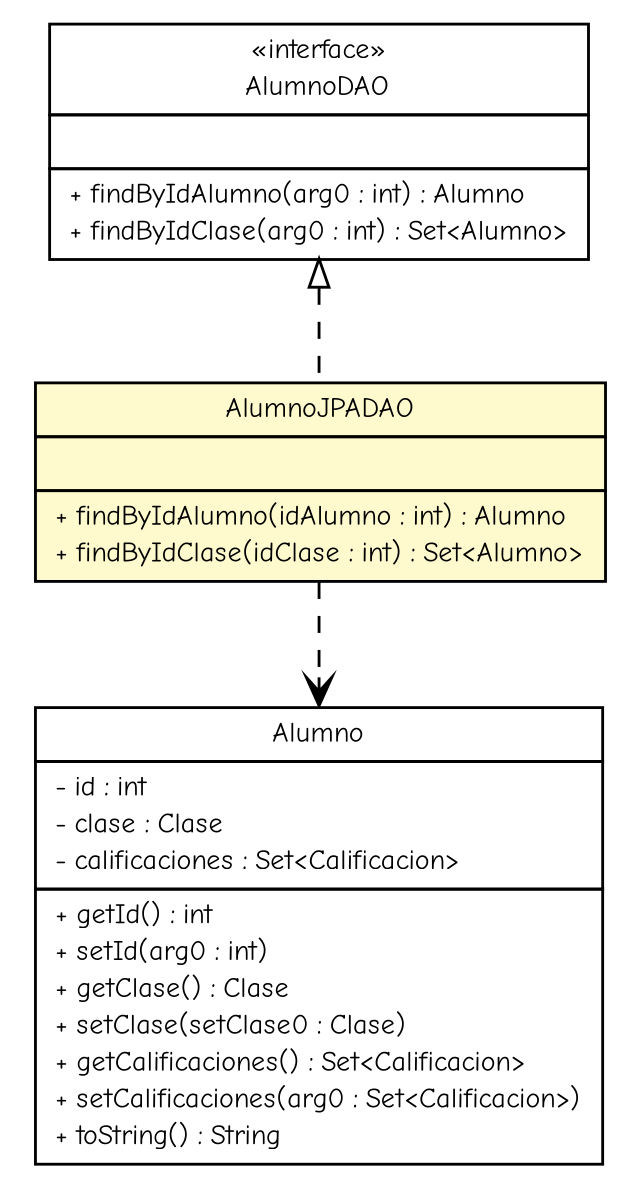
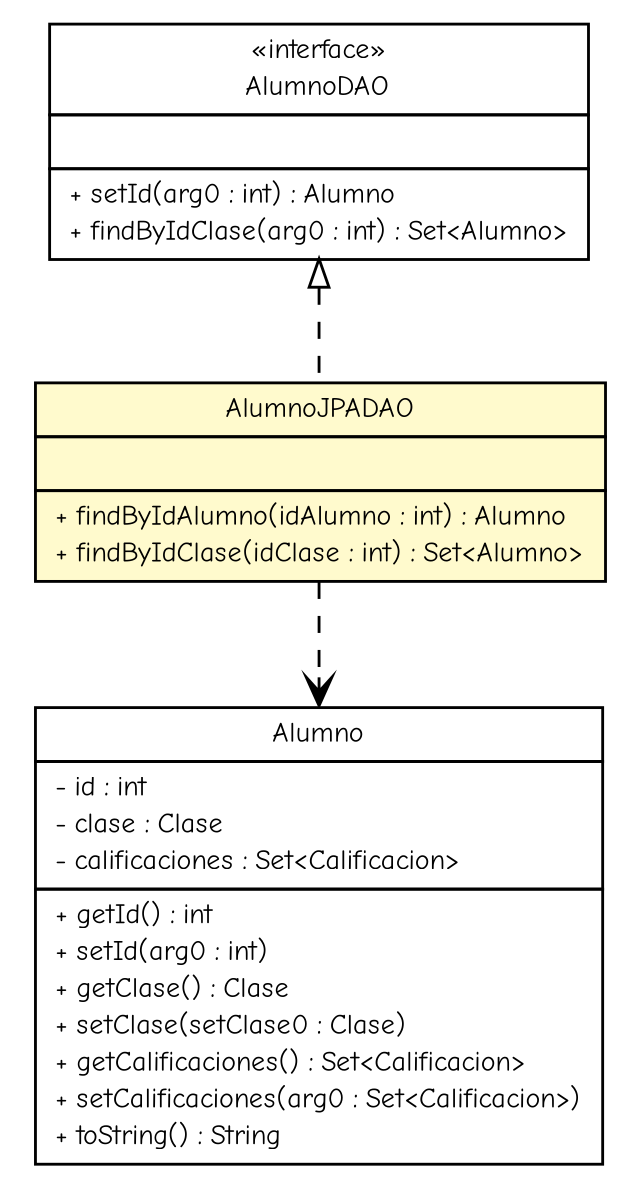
node "AlumnoDAO": text "+ findByIdAlumno(arg0 : int) : Alumno" -> "+ setId(arg0 : int) : Alumno"
